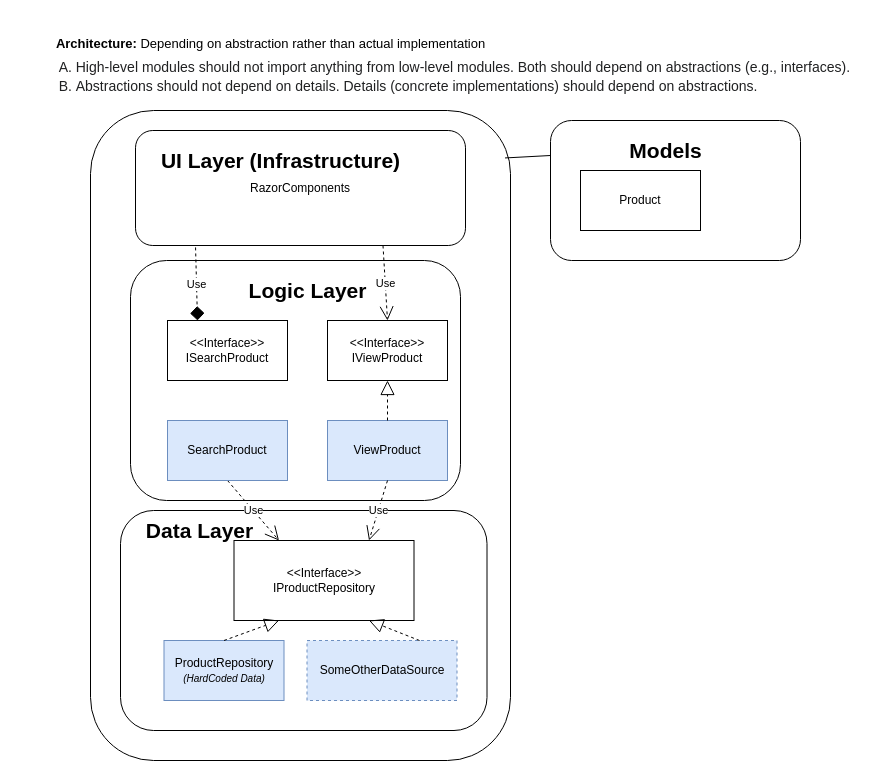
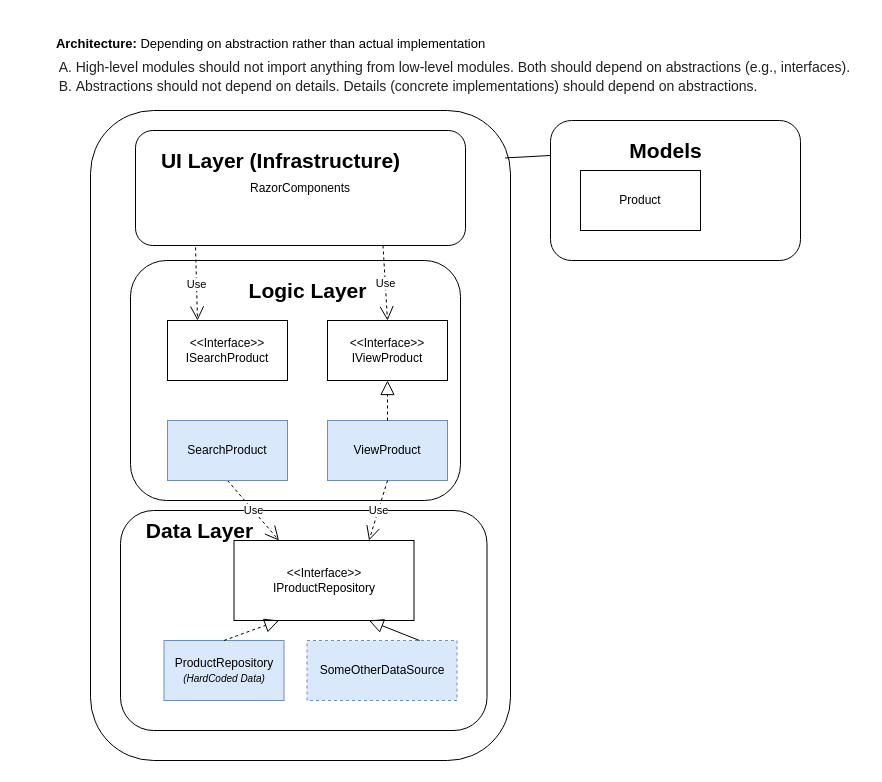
edge "RazorComponents" -> "<<Interface>> ISearchProduct": arrowhead diamond -> open
edge "SomeOtherDataSource" -> "<<Interface>> IProductRepository": style dashed -> solid
